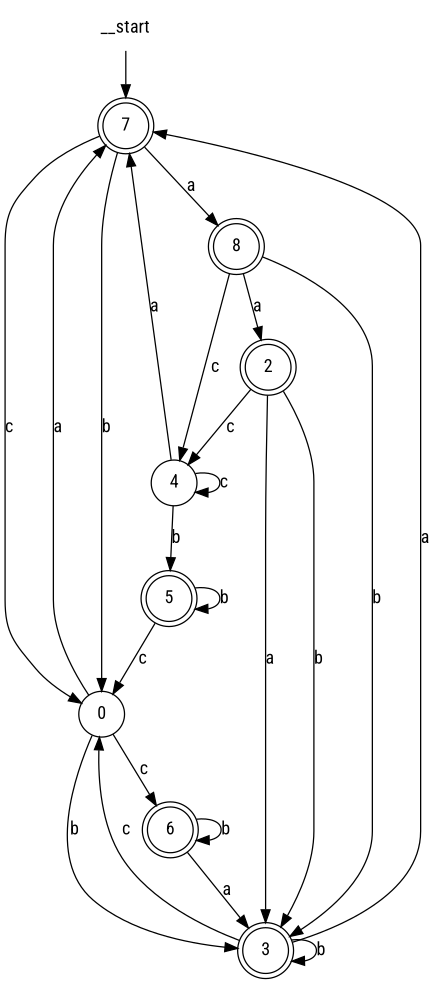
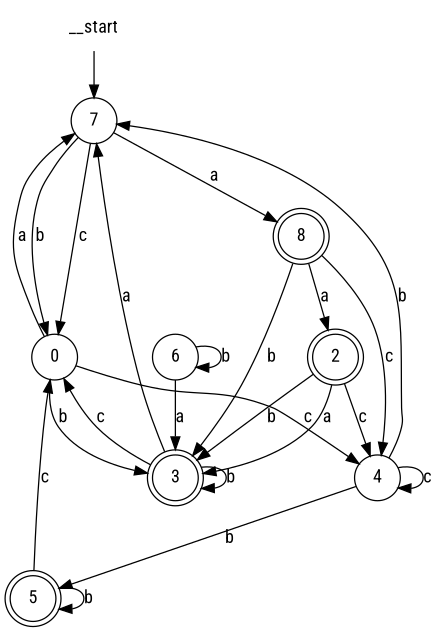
node "7": shape doublecircle -> circle
edge "4" -> "7": label "a" -> "b"
edge "0" -> "6": now "0" -> "4"
node "6": shape doublecircle -> circle
